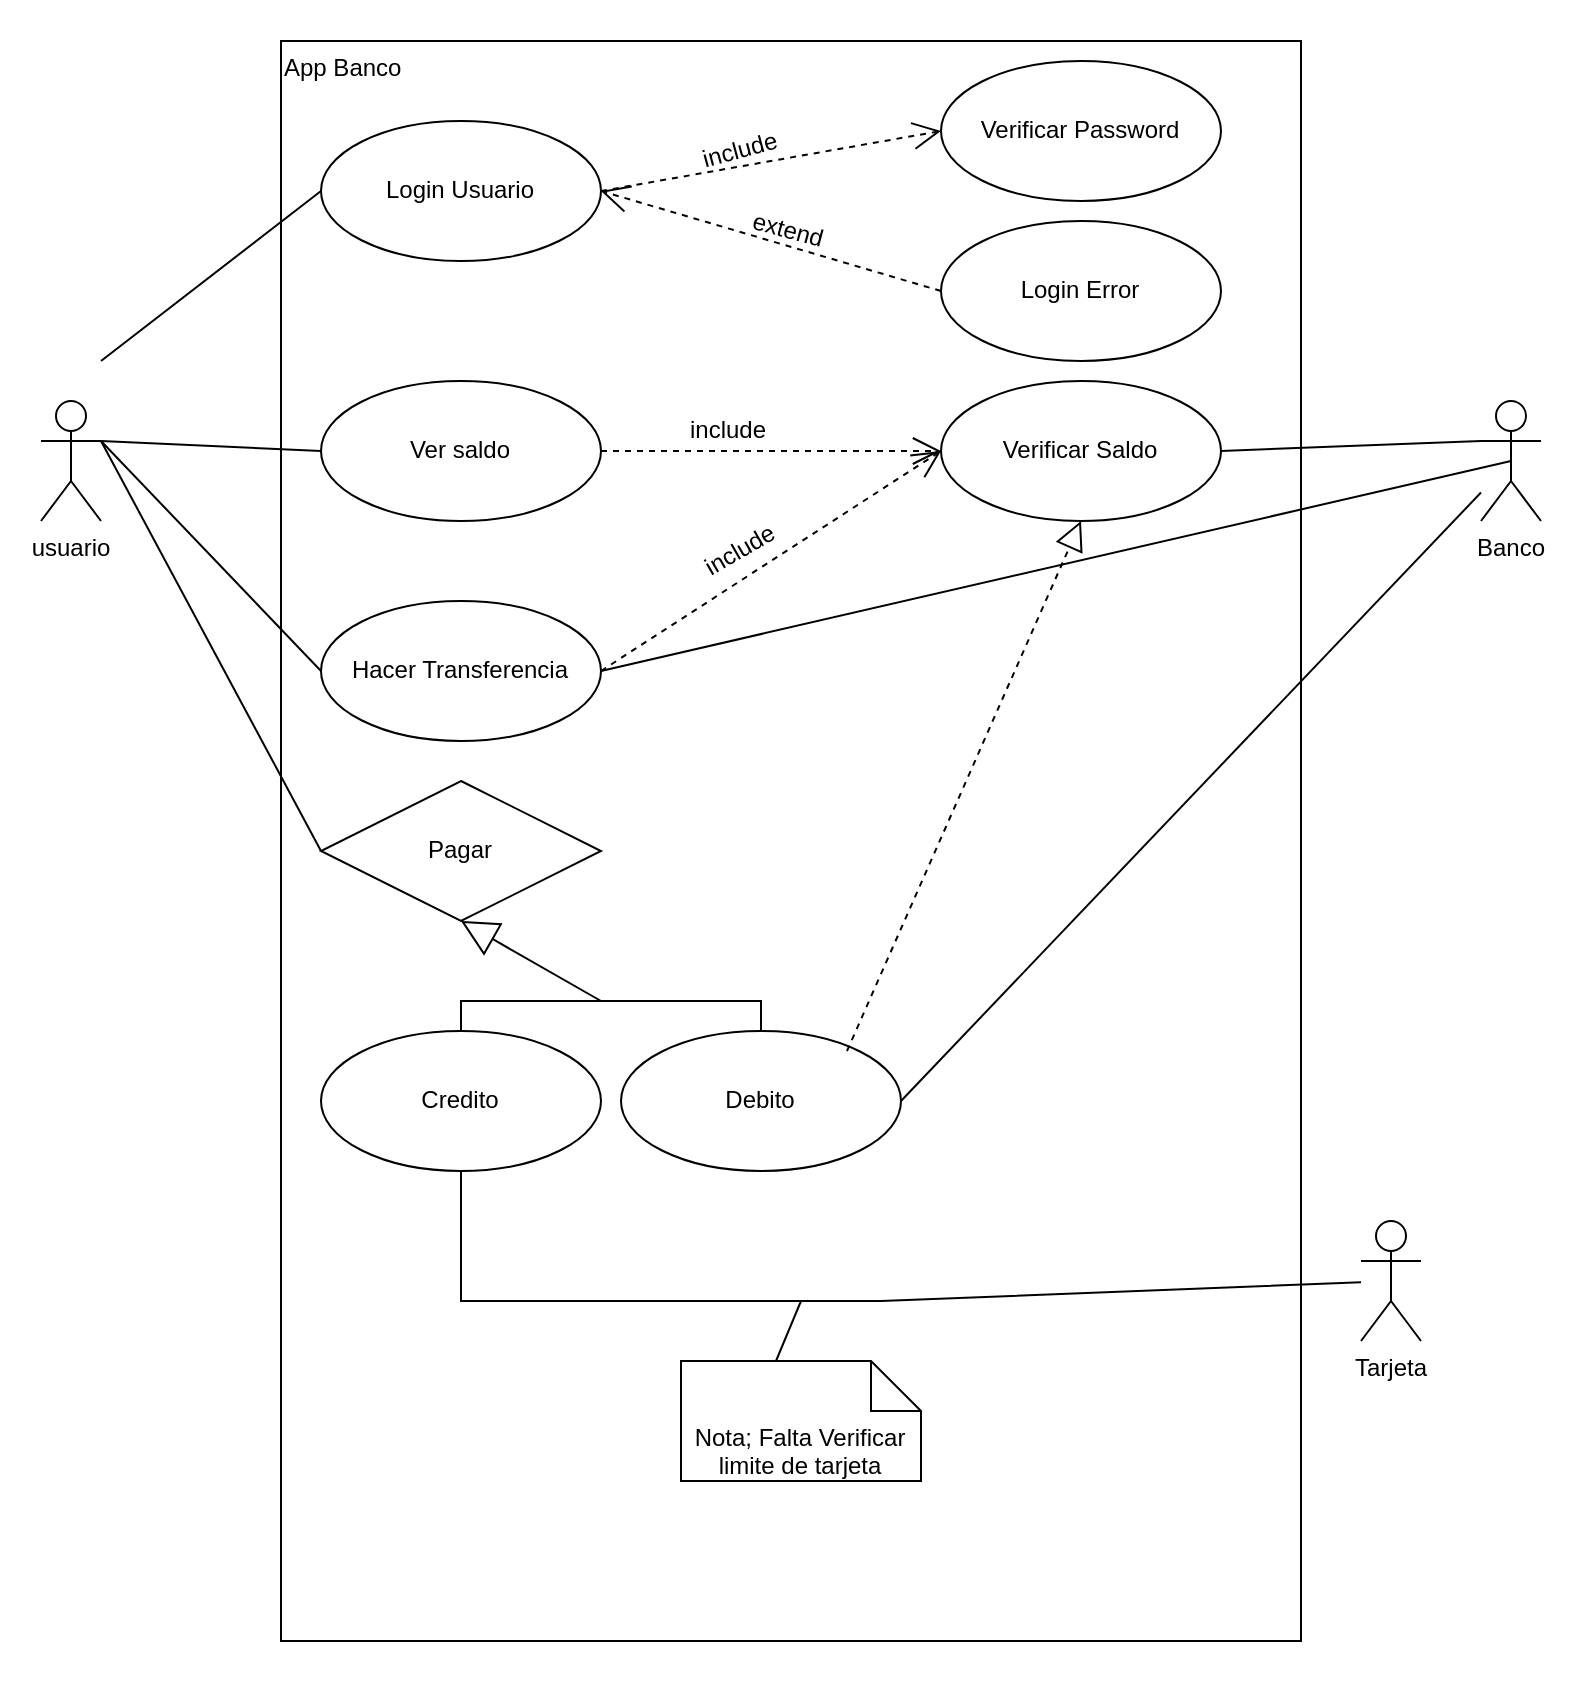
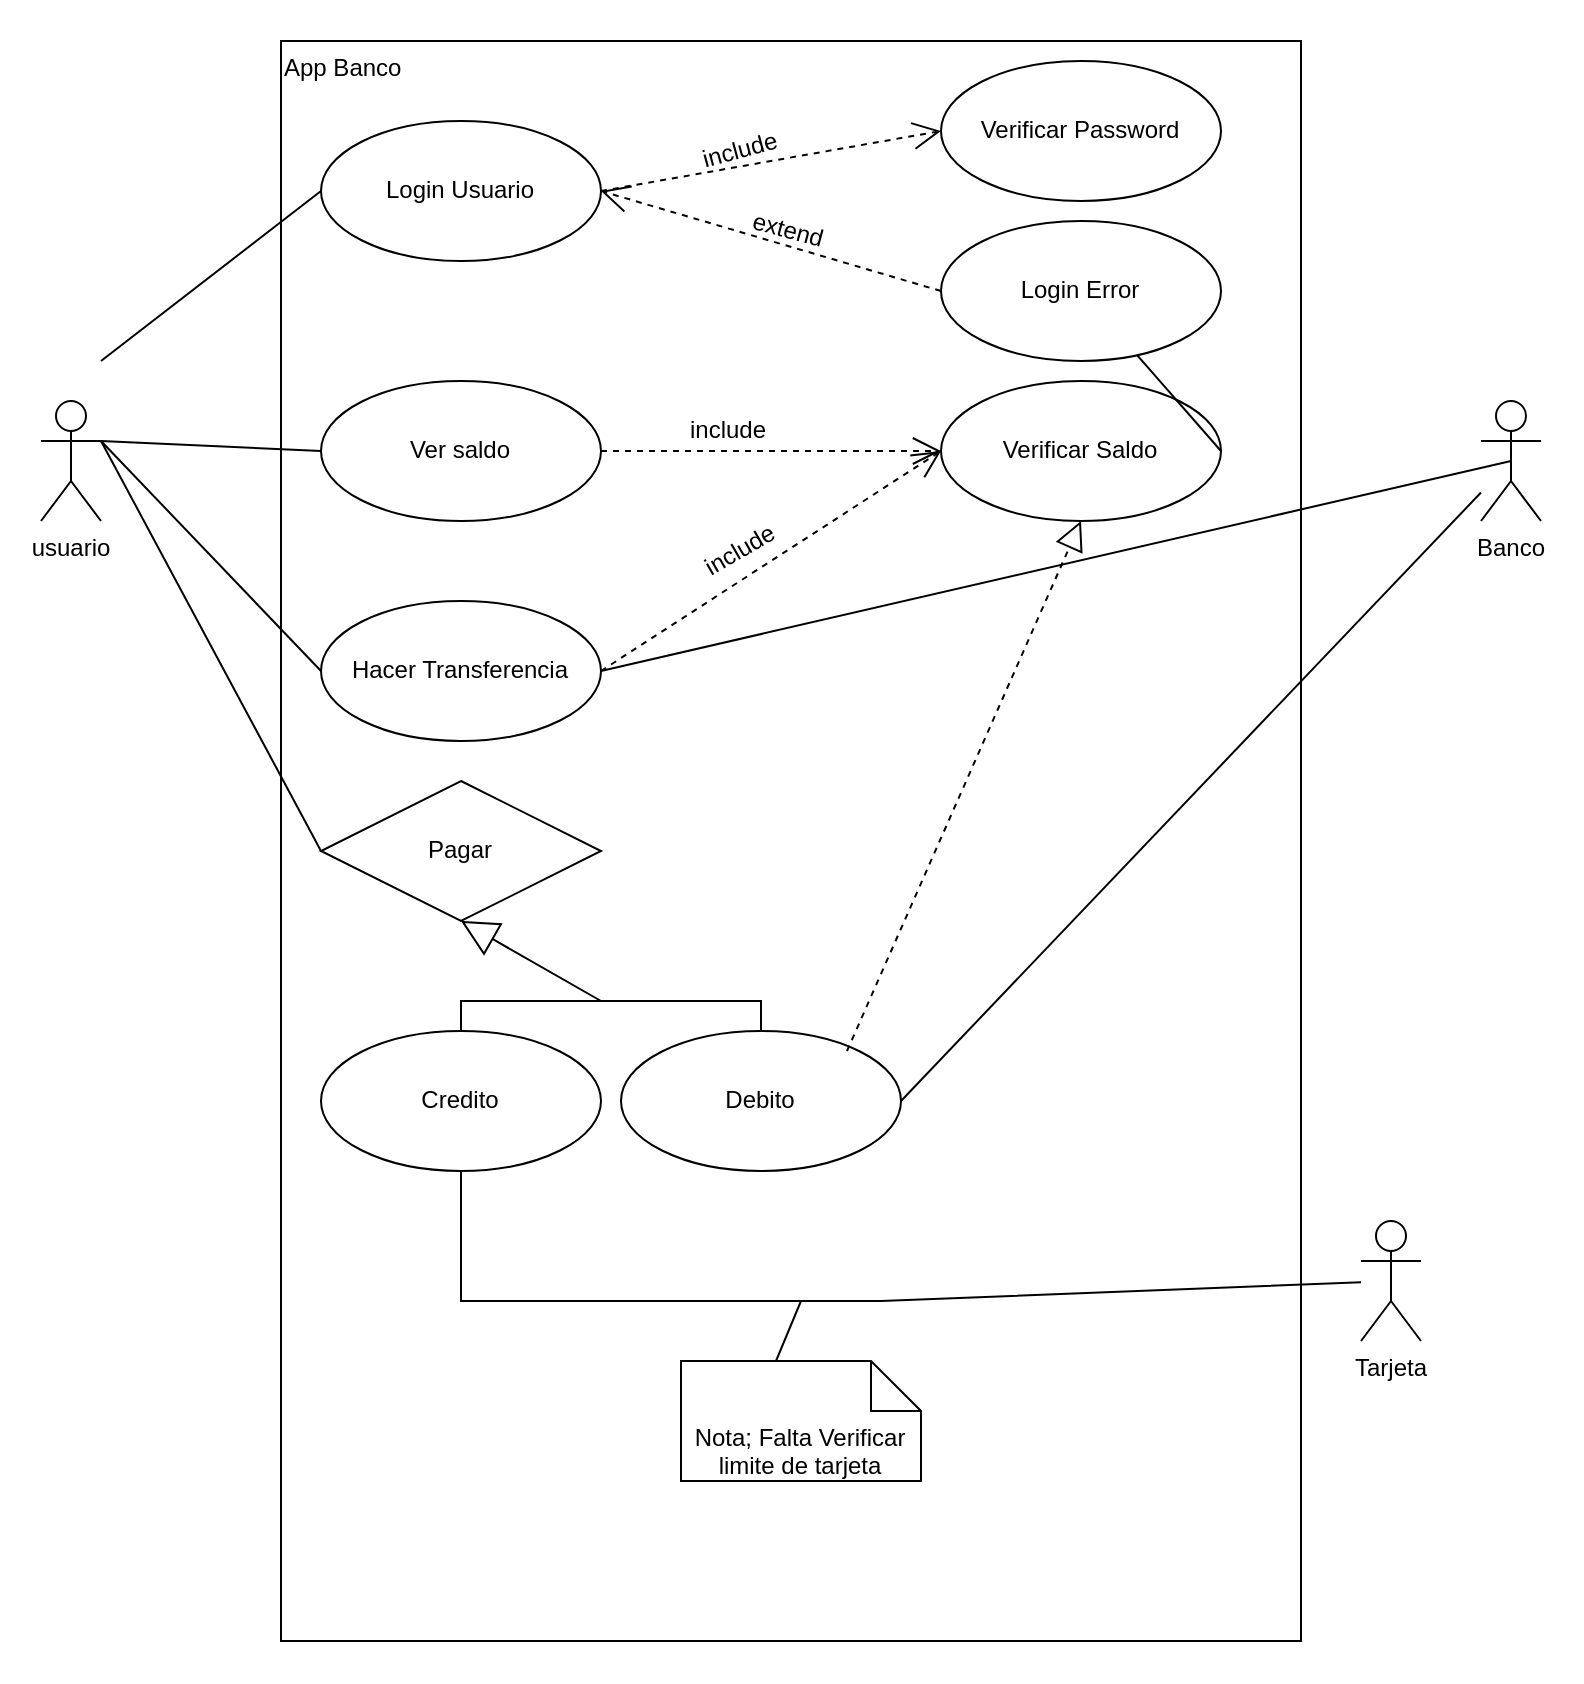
edge "Verificar Saldo" -- "Banco": now "Verificar Saldo" -- "Login Error"
